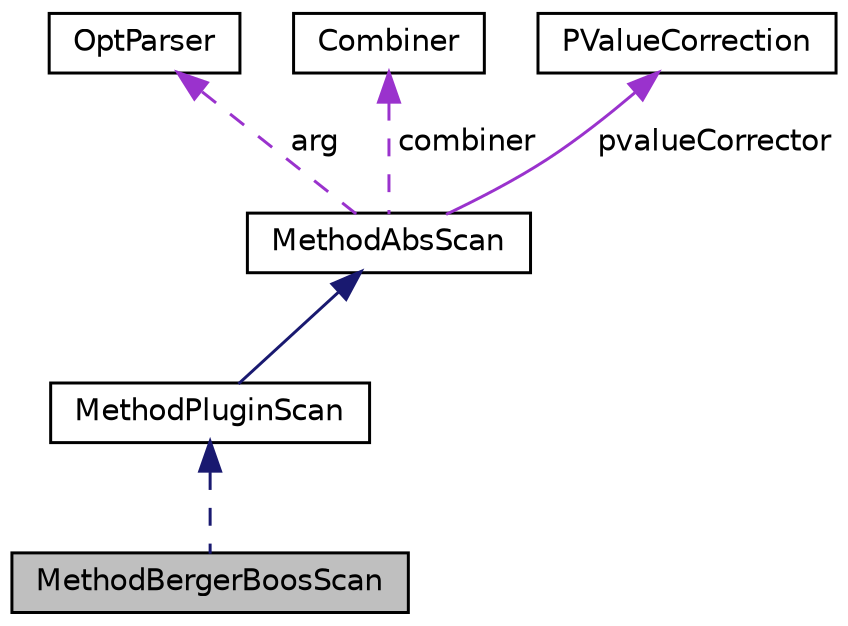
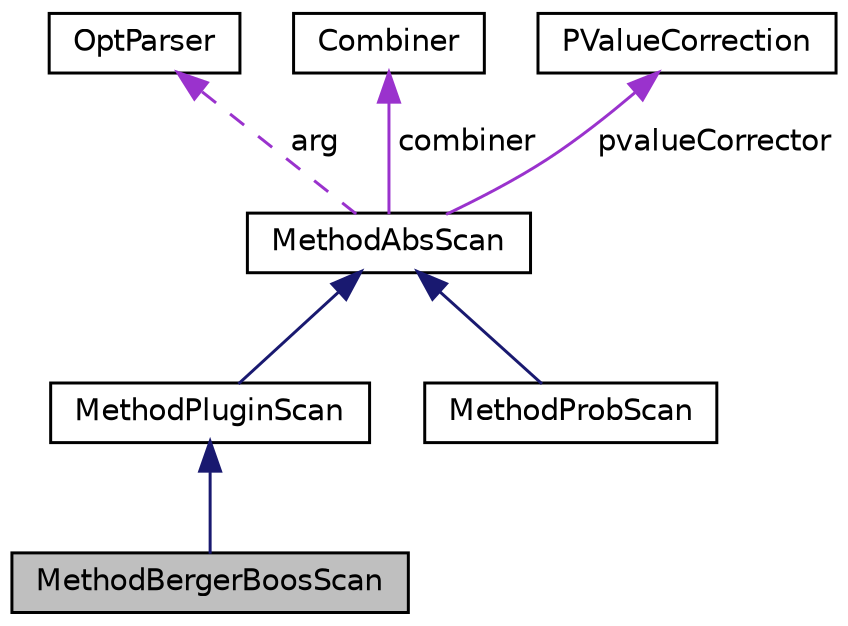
edge "MethodAbsScan" -> "Combiner": style dashed -> solid
node "MethodProbScan": added
edge "MethodBergerBoosScan" -> "MethodPluginScan": style dashed -> solid
